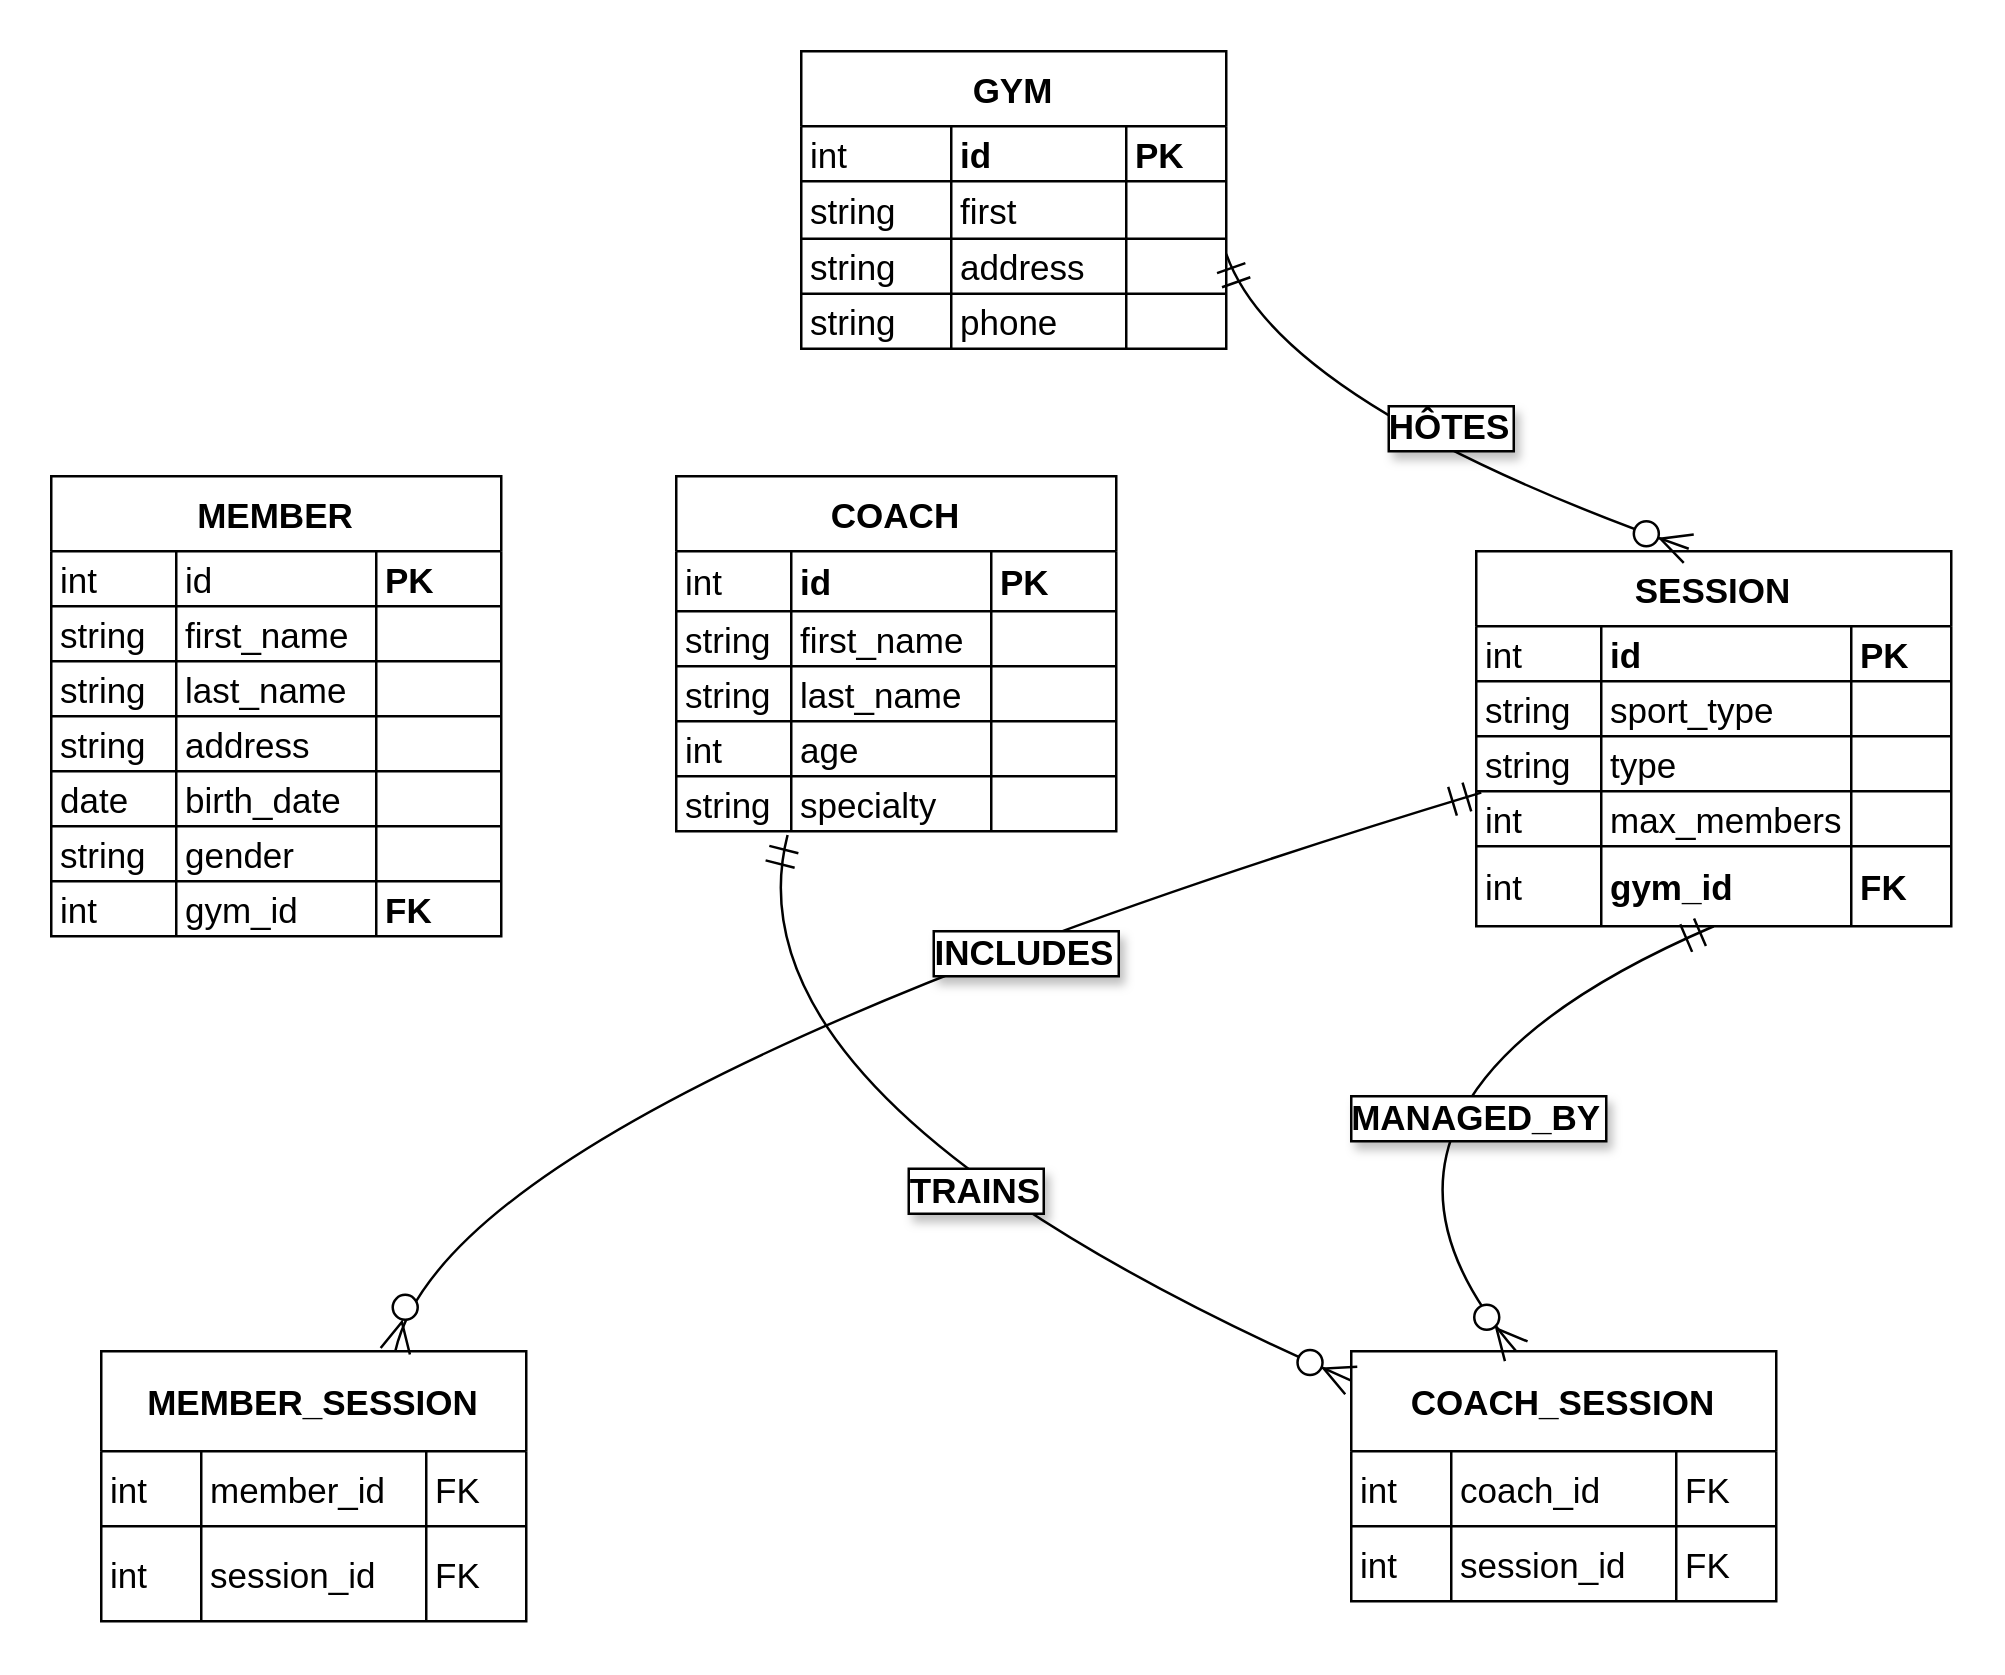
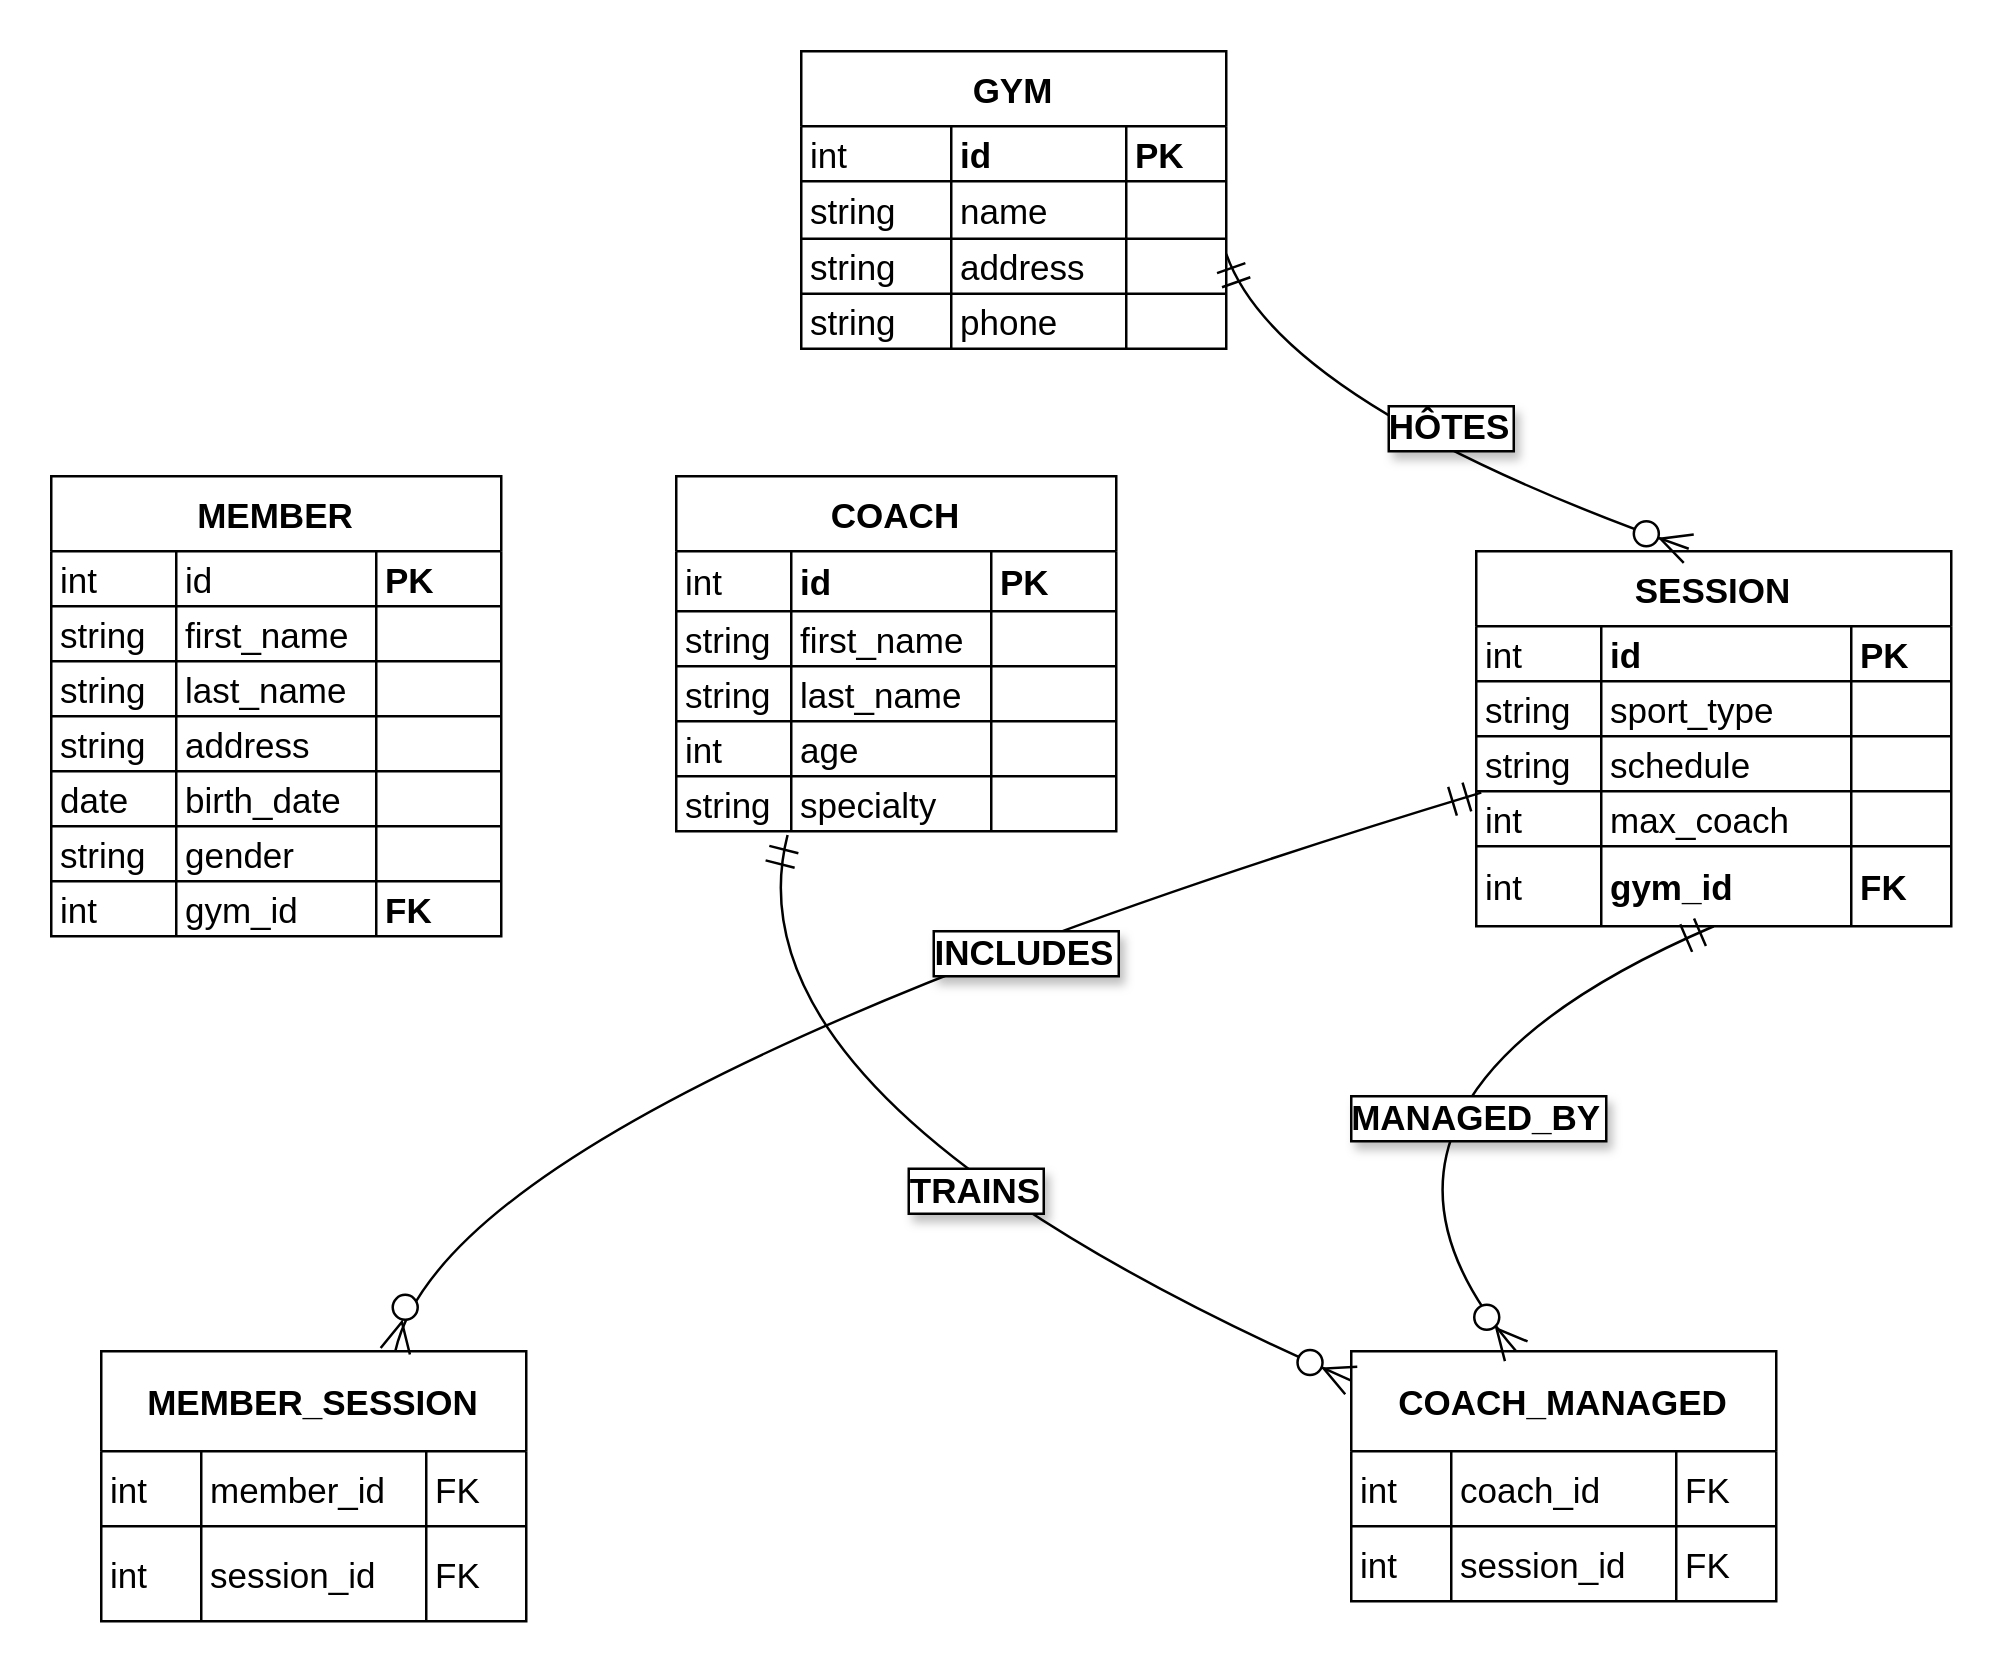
node "first": label "first" -> "name"
node "type": label "type" -> "schedule"
node "max_members": label "max_members" -> "max_coach"
node "COACH_SESSION": label "COACH_SESSION" -> "COACH_MANAGED"
